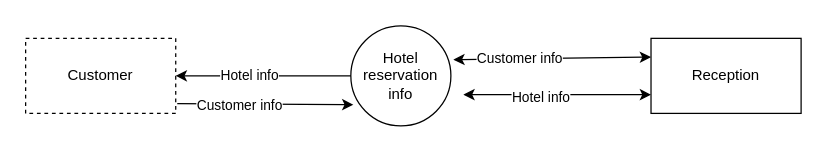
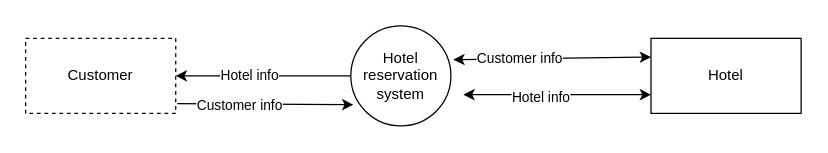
node "Hotel reservation info": label "Hotel reservation info" -> "Hotel reservation system"
node "Reception": label "Reception" -> "Hotel"
